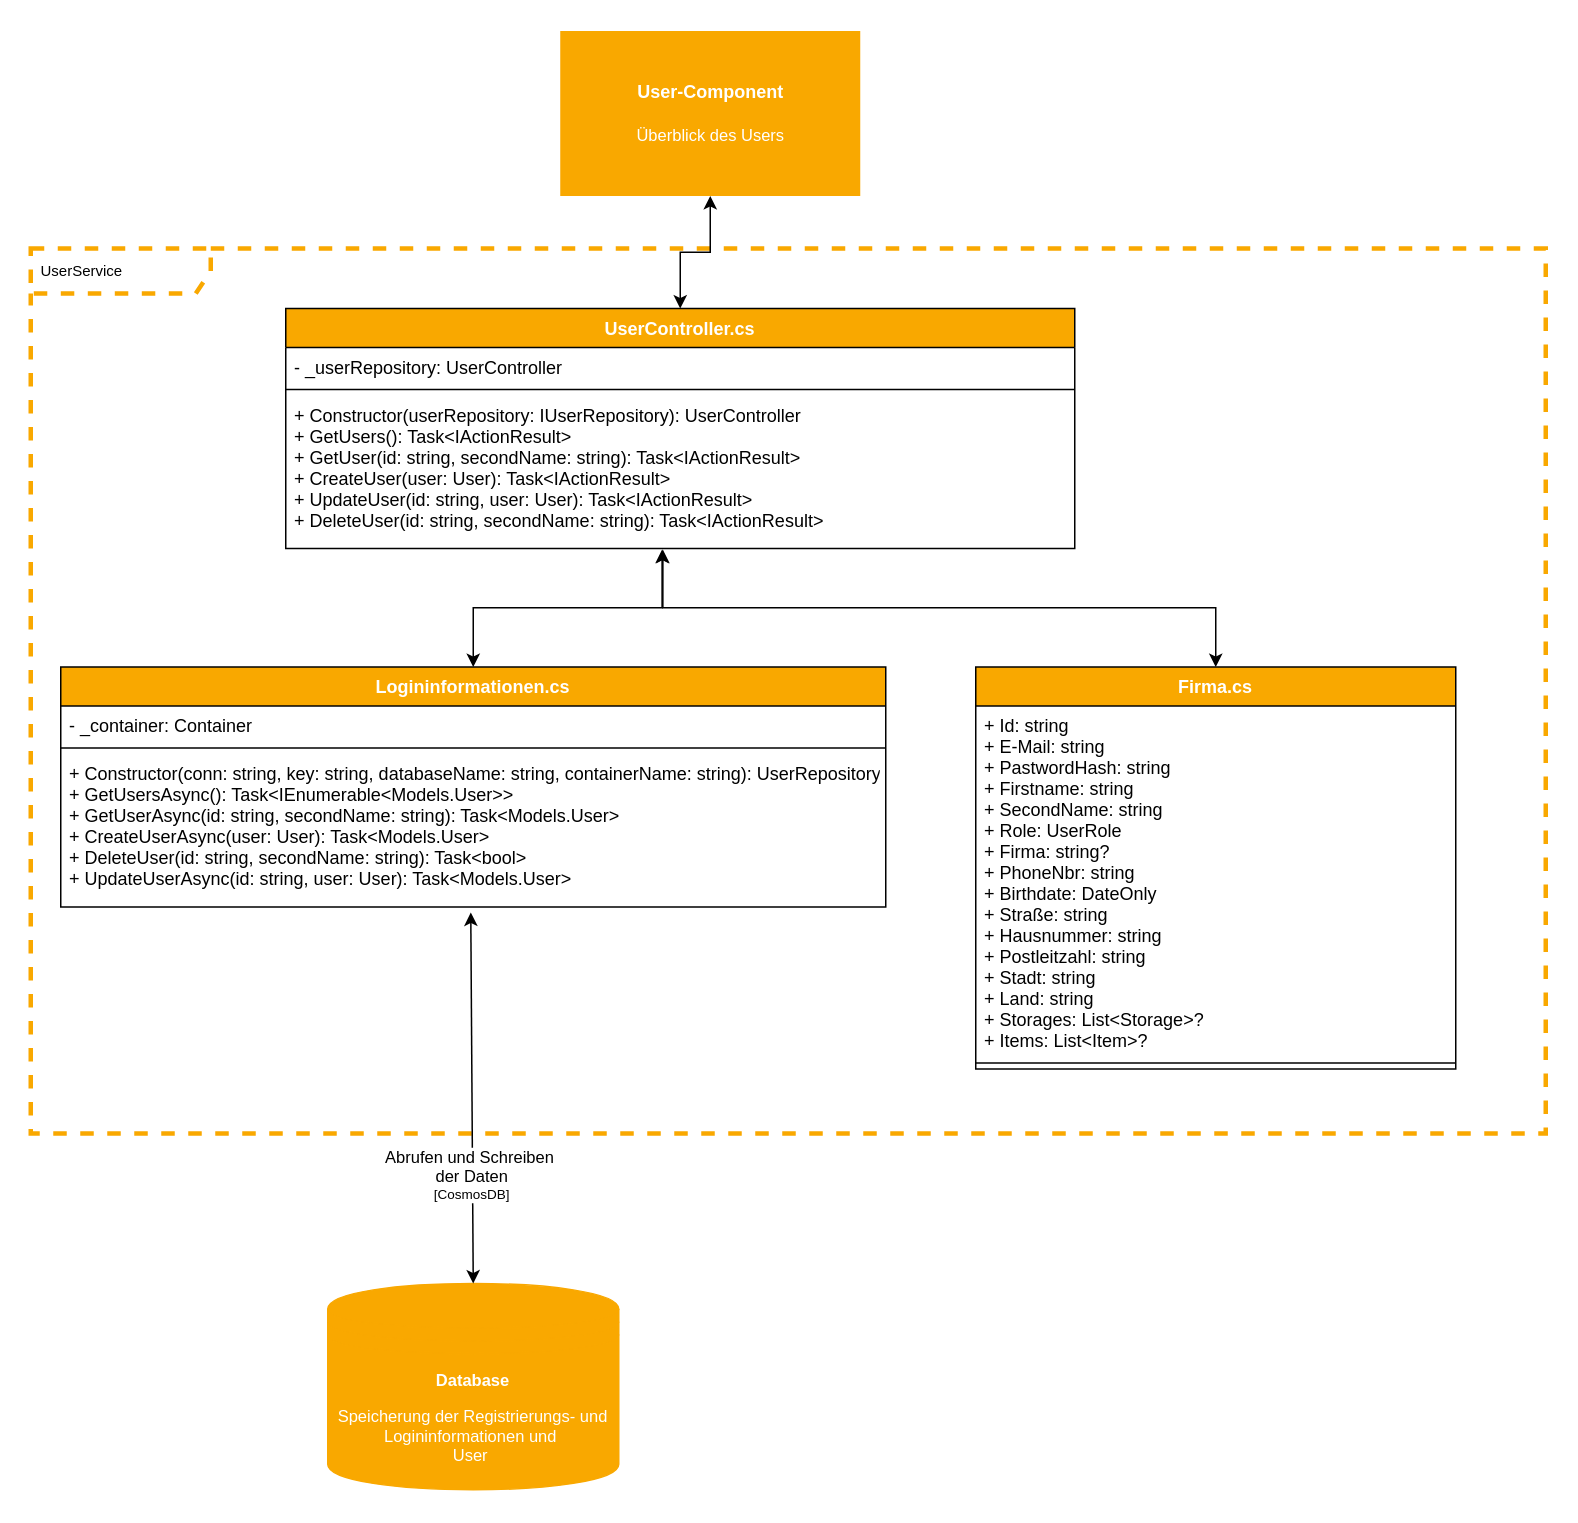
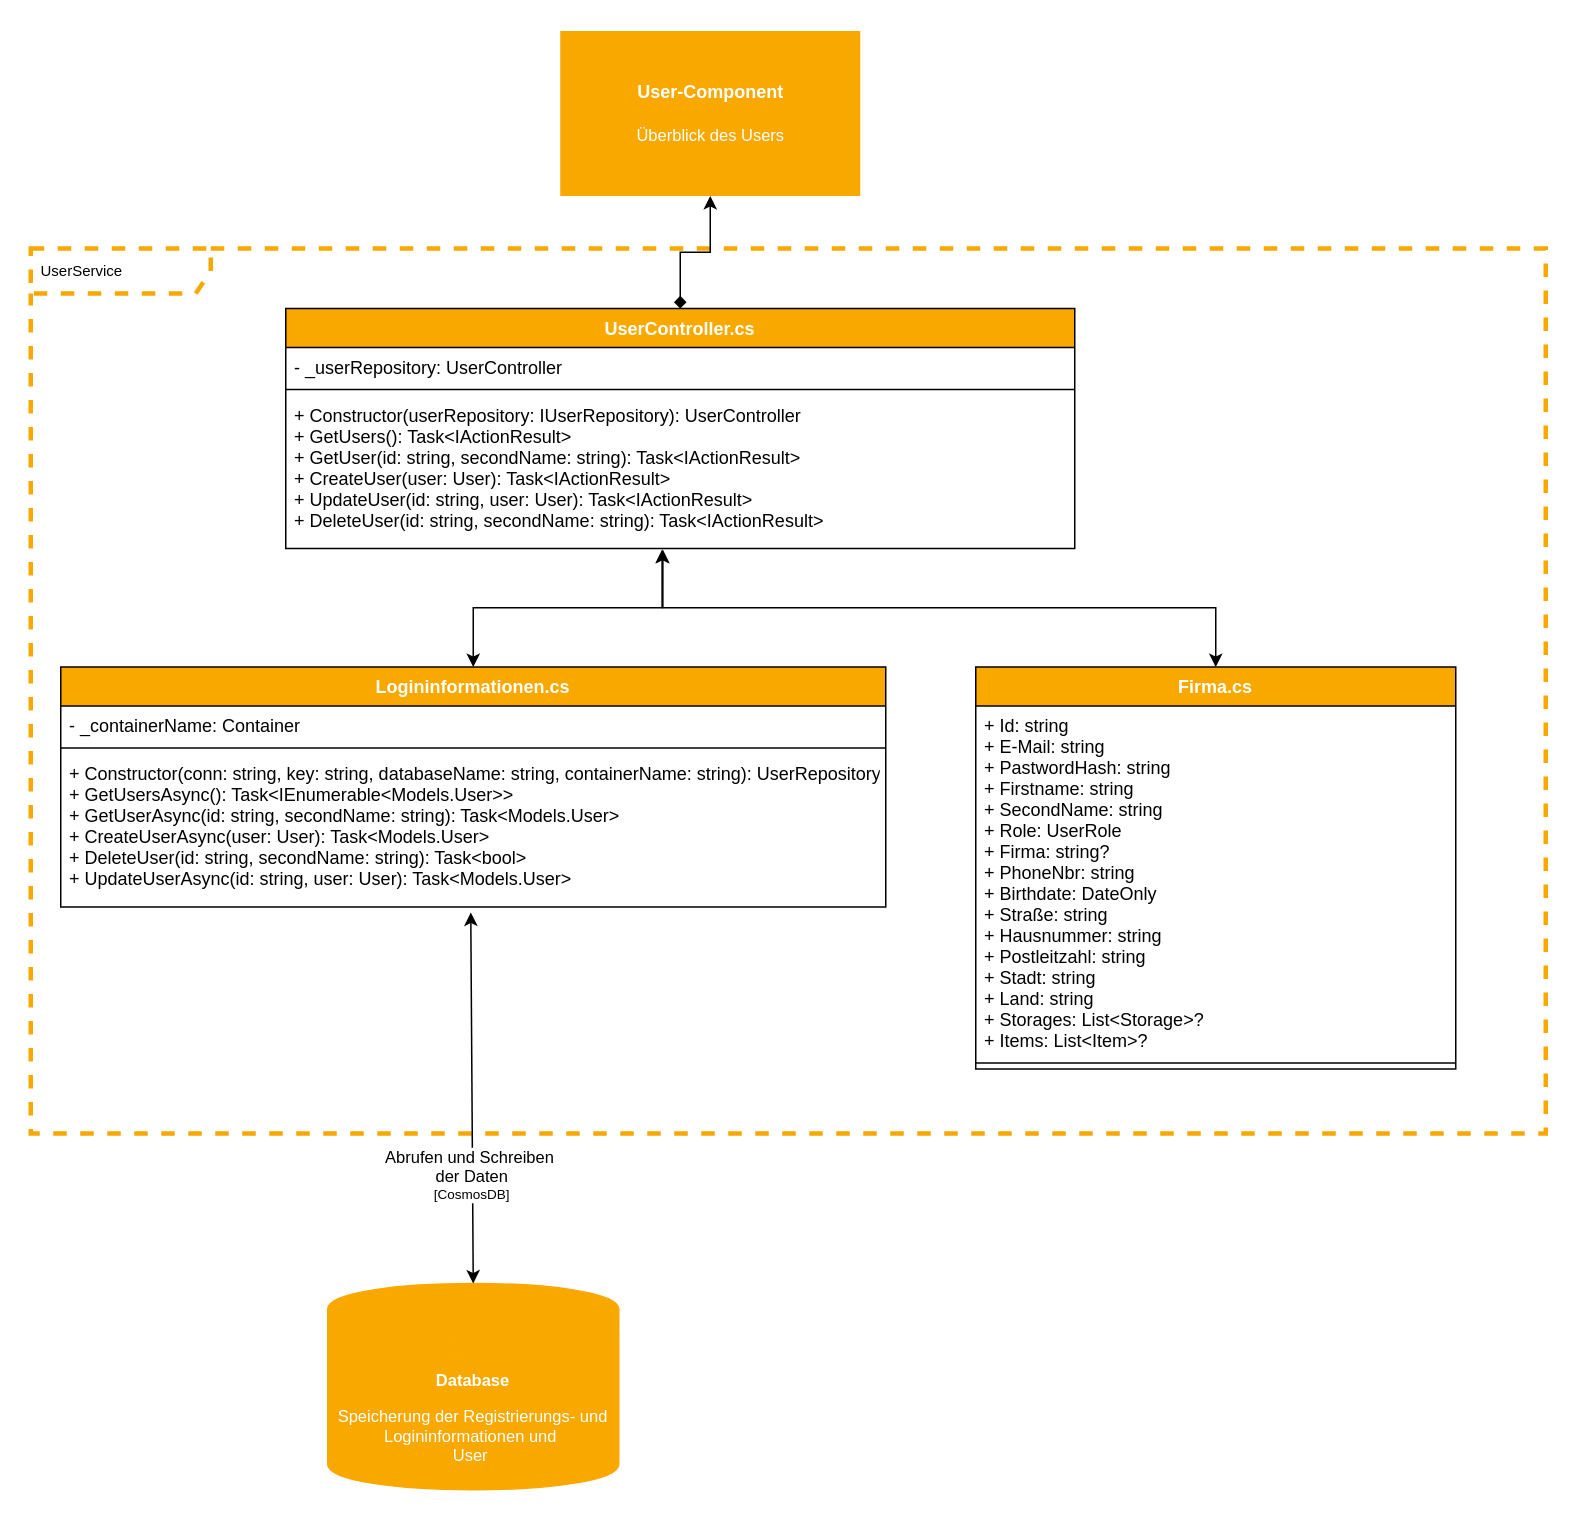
edge "User-Component Überblick des Users" -- "UserController.cs": arrowhead classic -> diamond
node "- _container: Container": label "- _container: Container" -> "- _containerName: Container"
